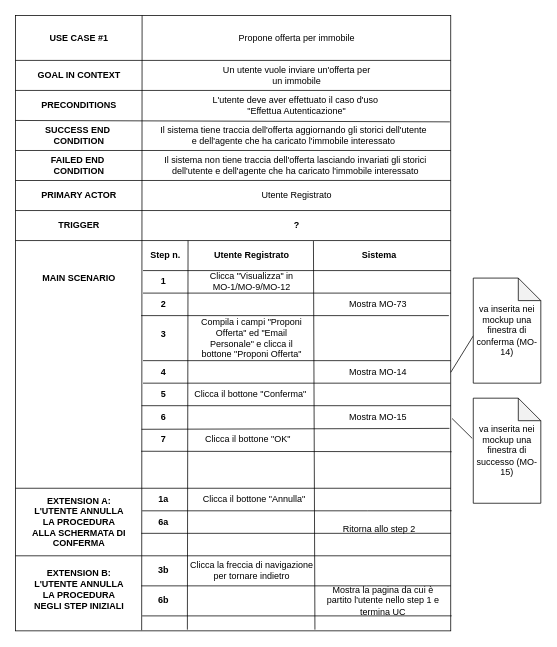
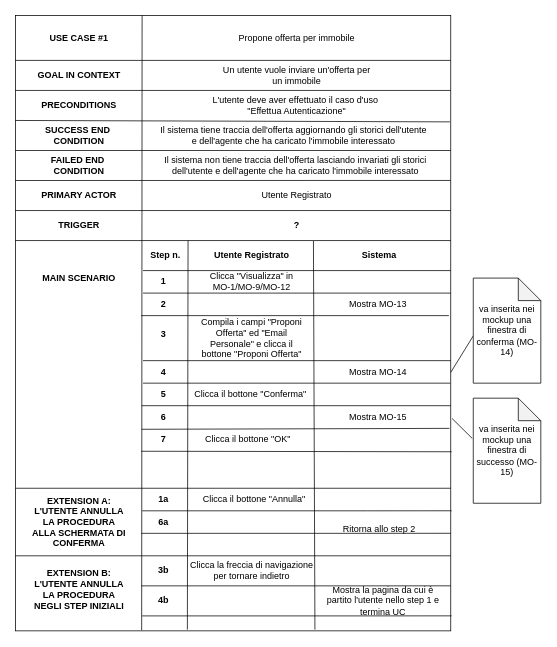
node "Mostra MO-73": label "Mostra MO-73" -> "Mostra MO-13"
node "6b": label "6b" -> "4b"
